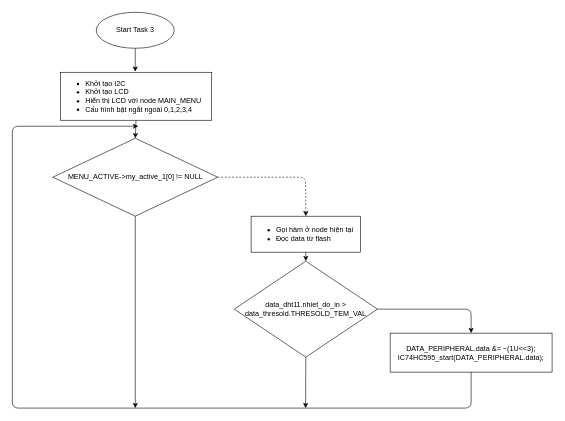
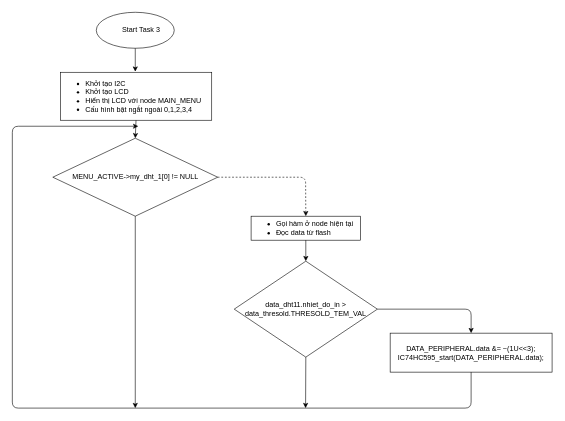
node "Start Task 3": moved (135, 30) -> (141, 30)
node "MENU_ACTIVE->my_active_1[0] != NULL": label "MENU_ACTIVE->my_active_1[0] != NULL" -> "MENU_ACTIVE->my_dht_1[0] != NULL"
node "Gọi hàm ở node hiện tại Đọc data từ flash": size 110x36 -> 110x24
